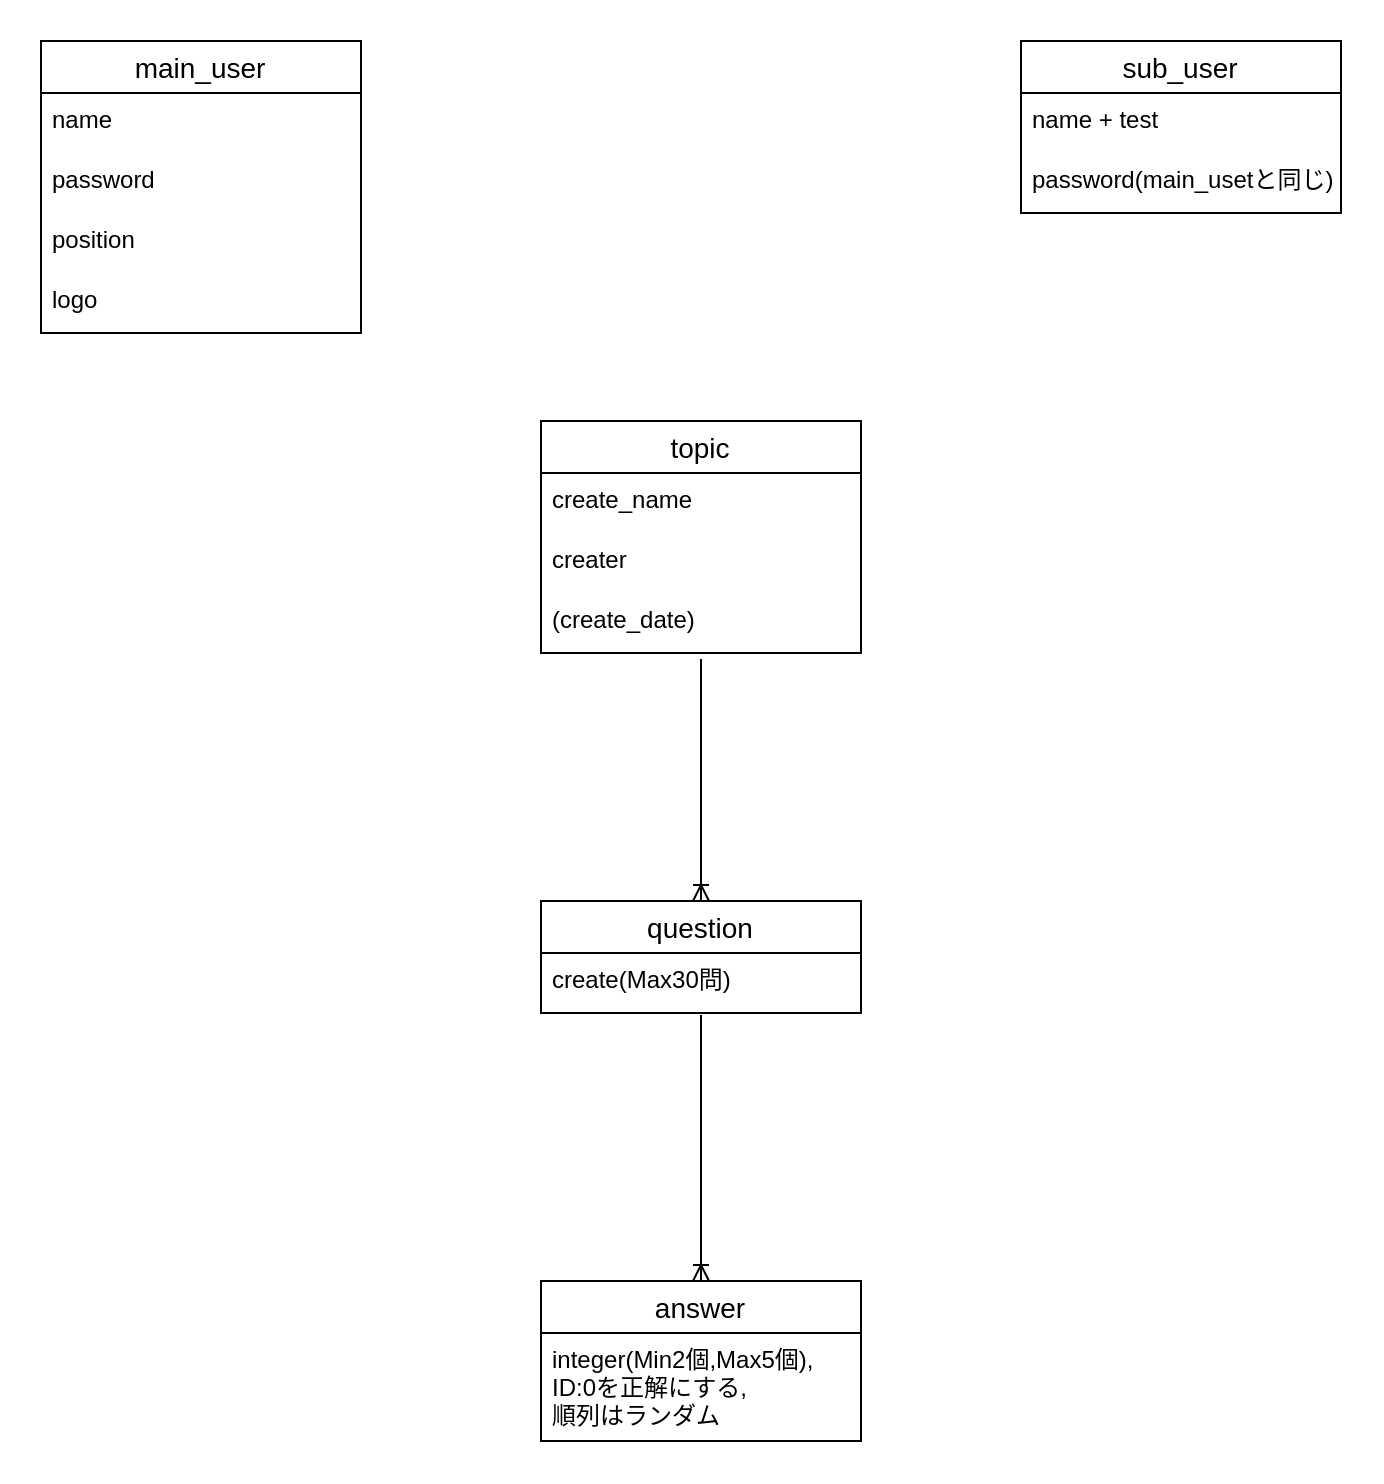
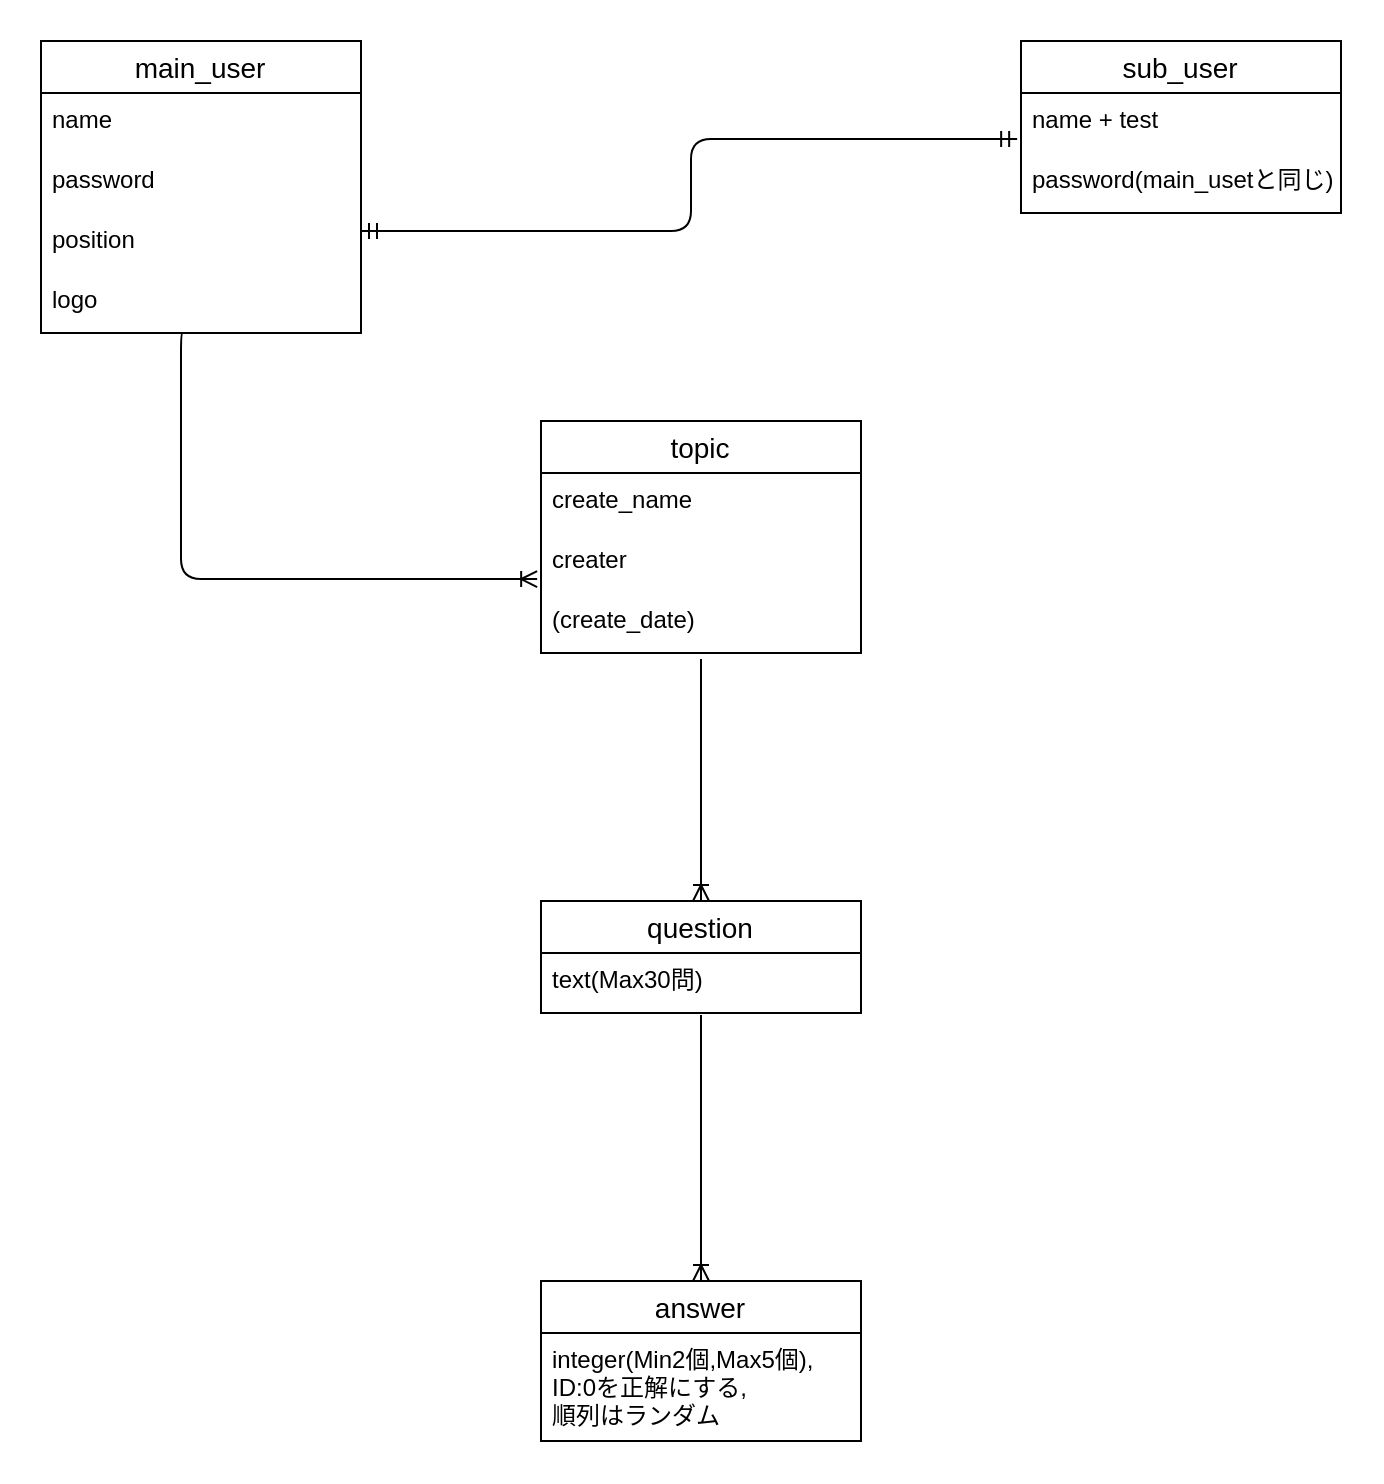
edge "name + test" -- "position": added
edge "logo" -> "creater": added
node "create(Max30問)": label "create(Max30問)" -> "text(Max30問)"
